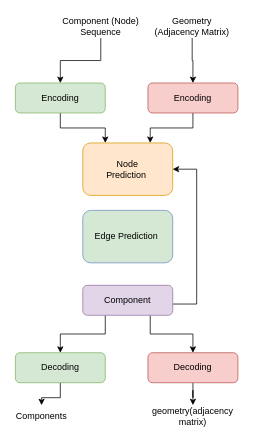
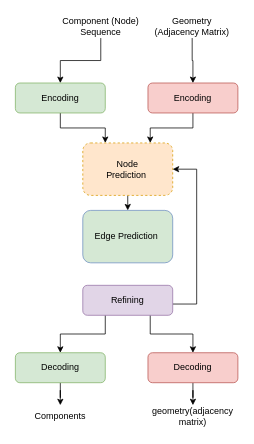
node "Node Prediction": style solid -> dashed
edge "Node Prediction" -> "Edge Prediction": added
node "Component": label "Component" -> "Refining"
node "Components": moved (42, 417) -> (60, 417)
